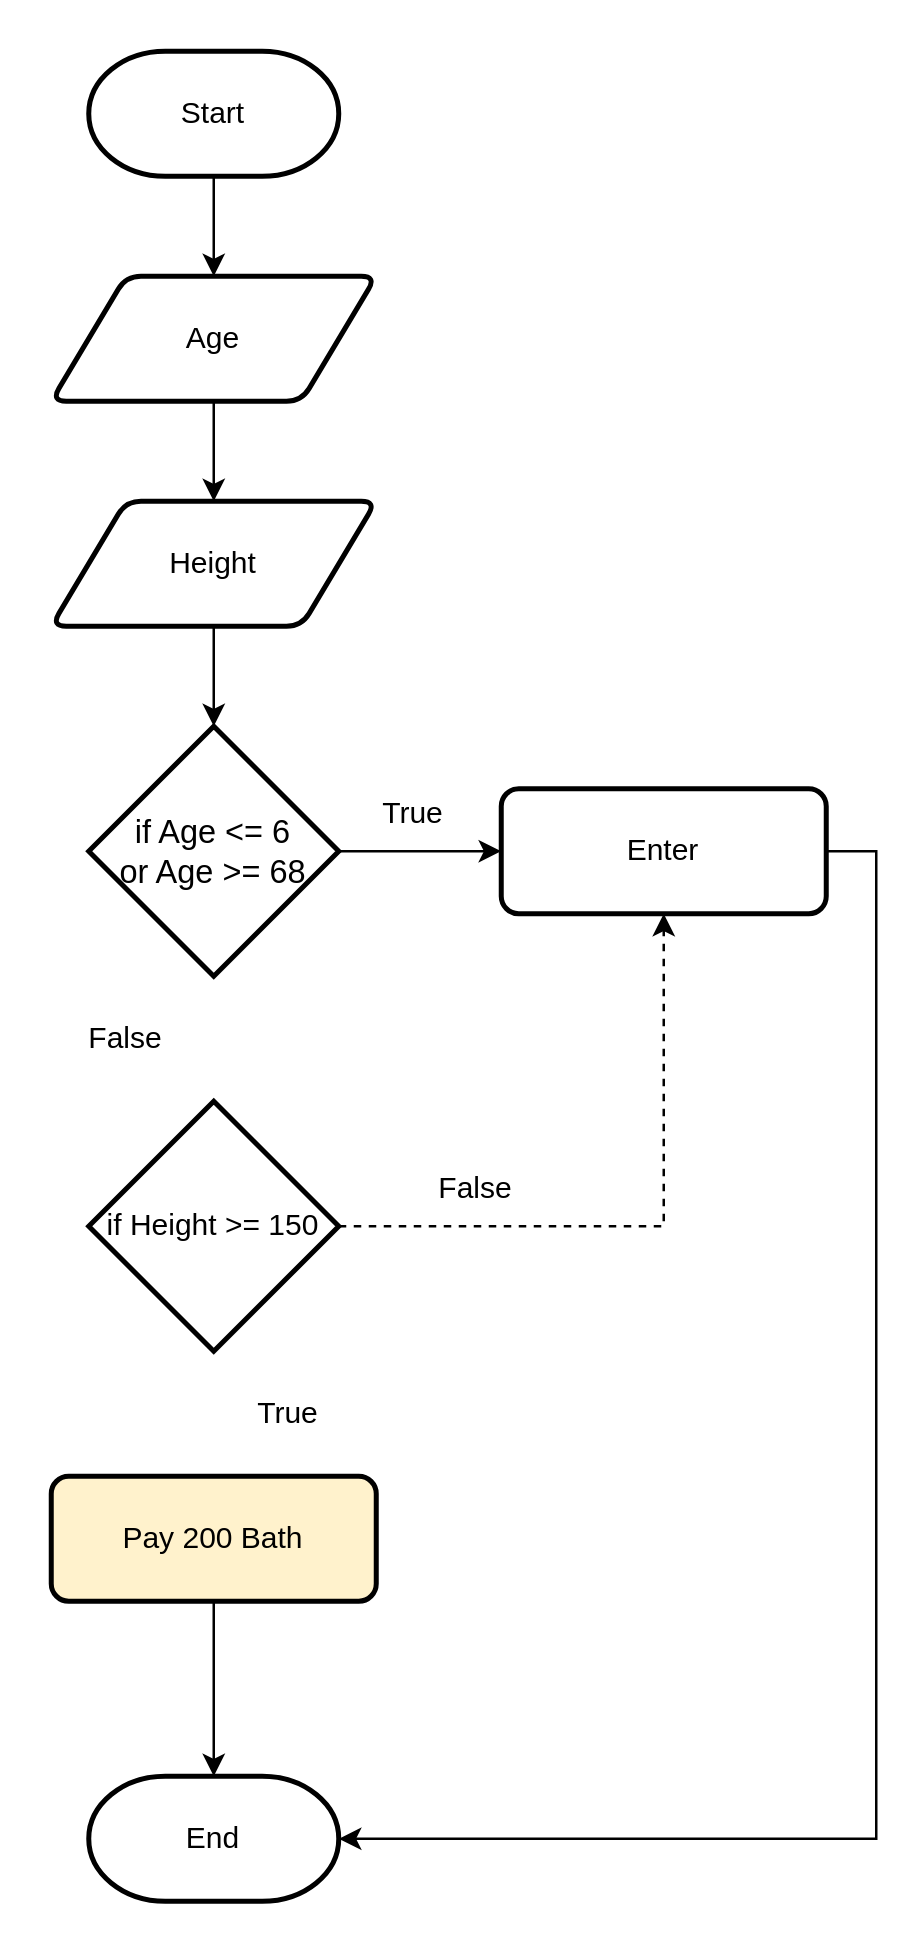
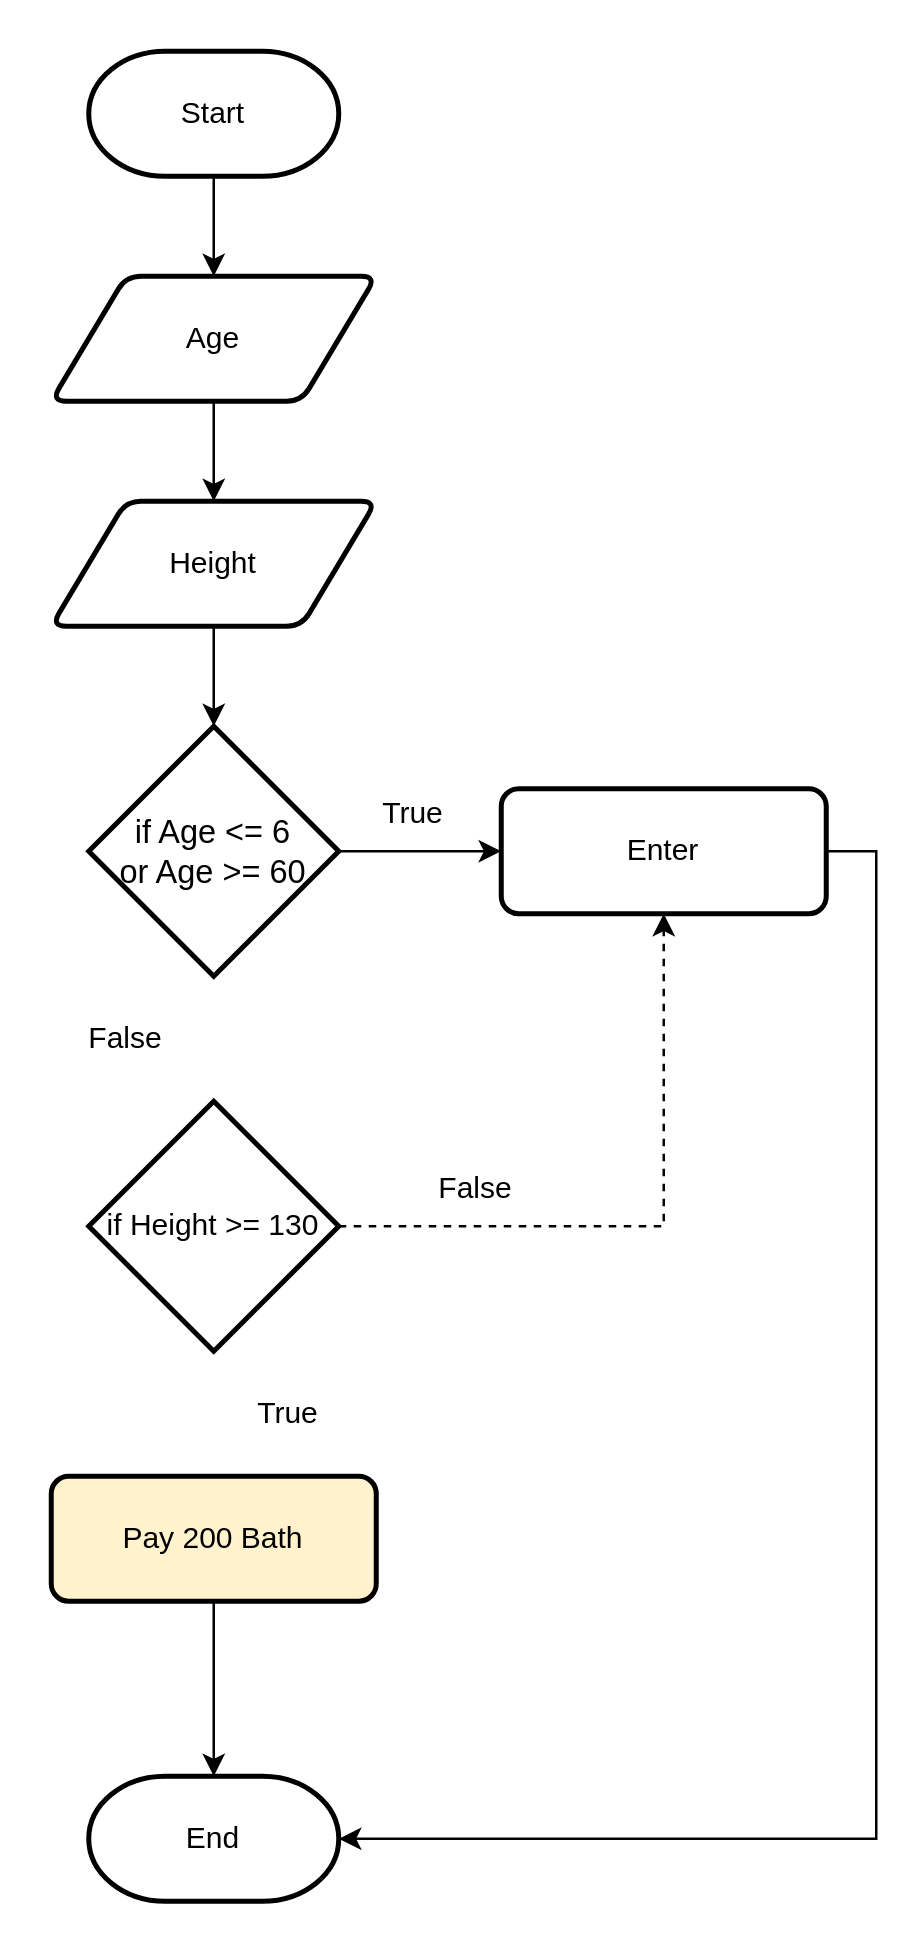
node "if Age <= 6 or Age >= 68": label "if Age <= 6 or Age >= 68" -> "if Age <= 6 or Age >= 60"
node "if Height >= 150": label "if Height >= 150" -> "if Height >= 130"
